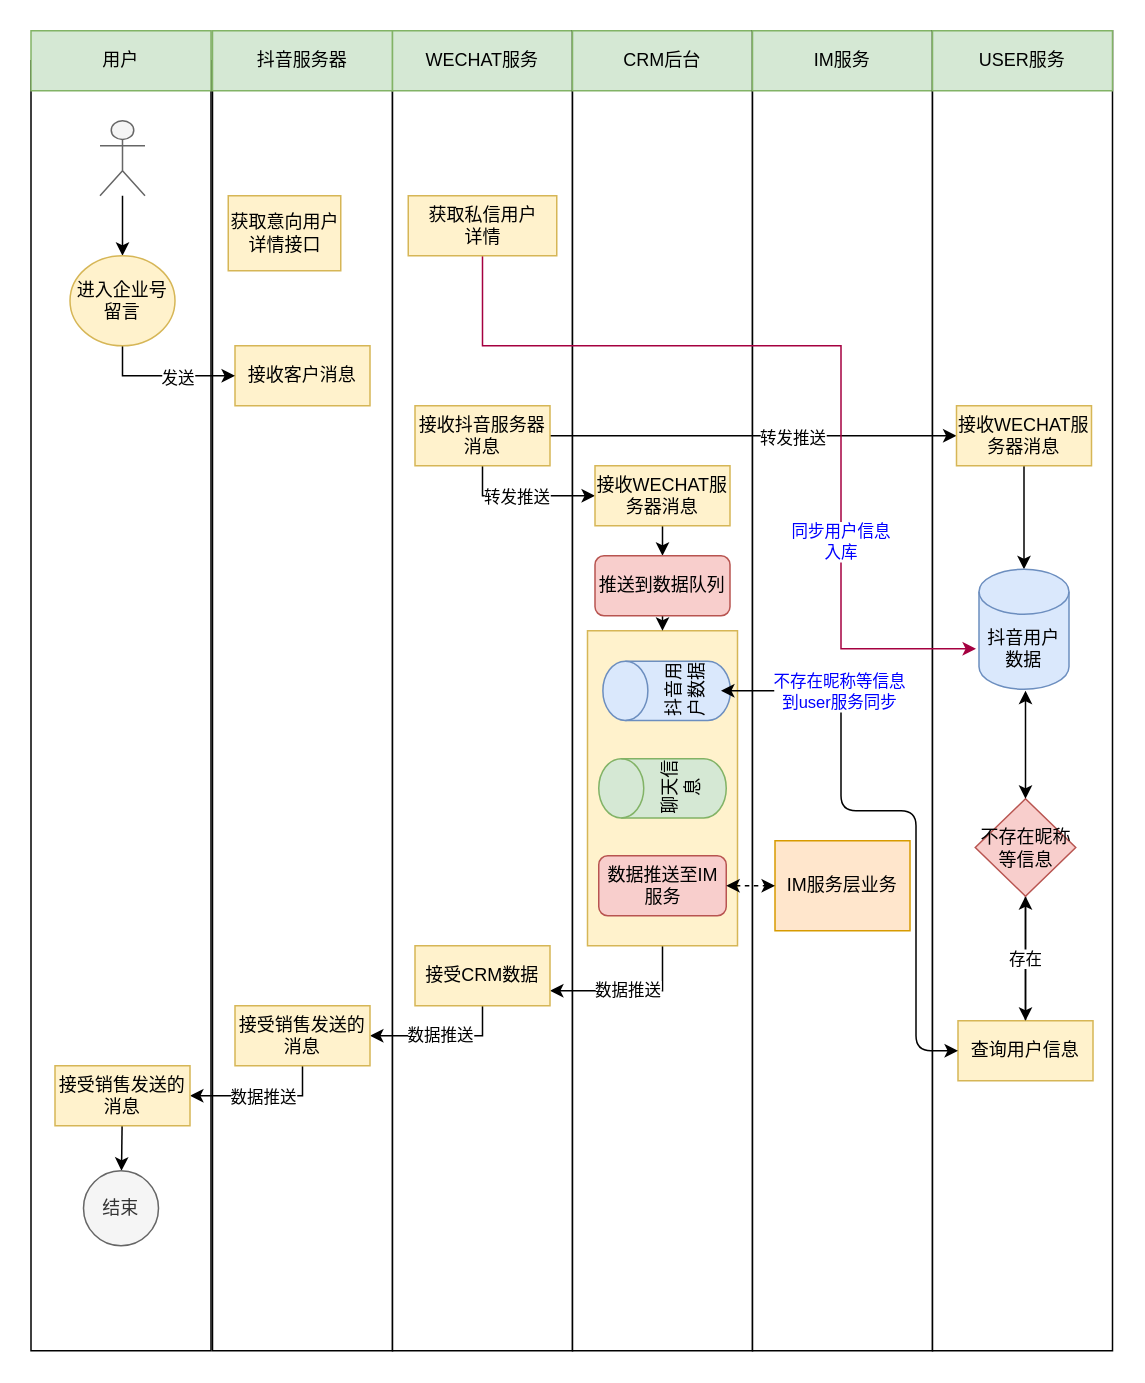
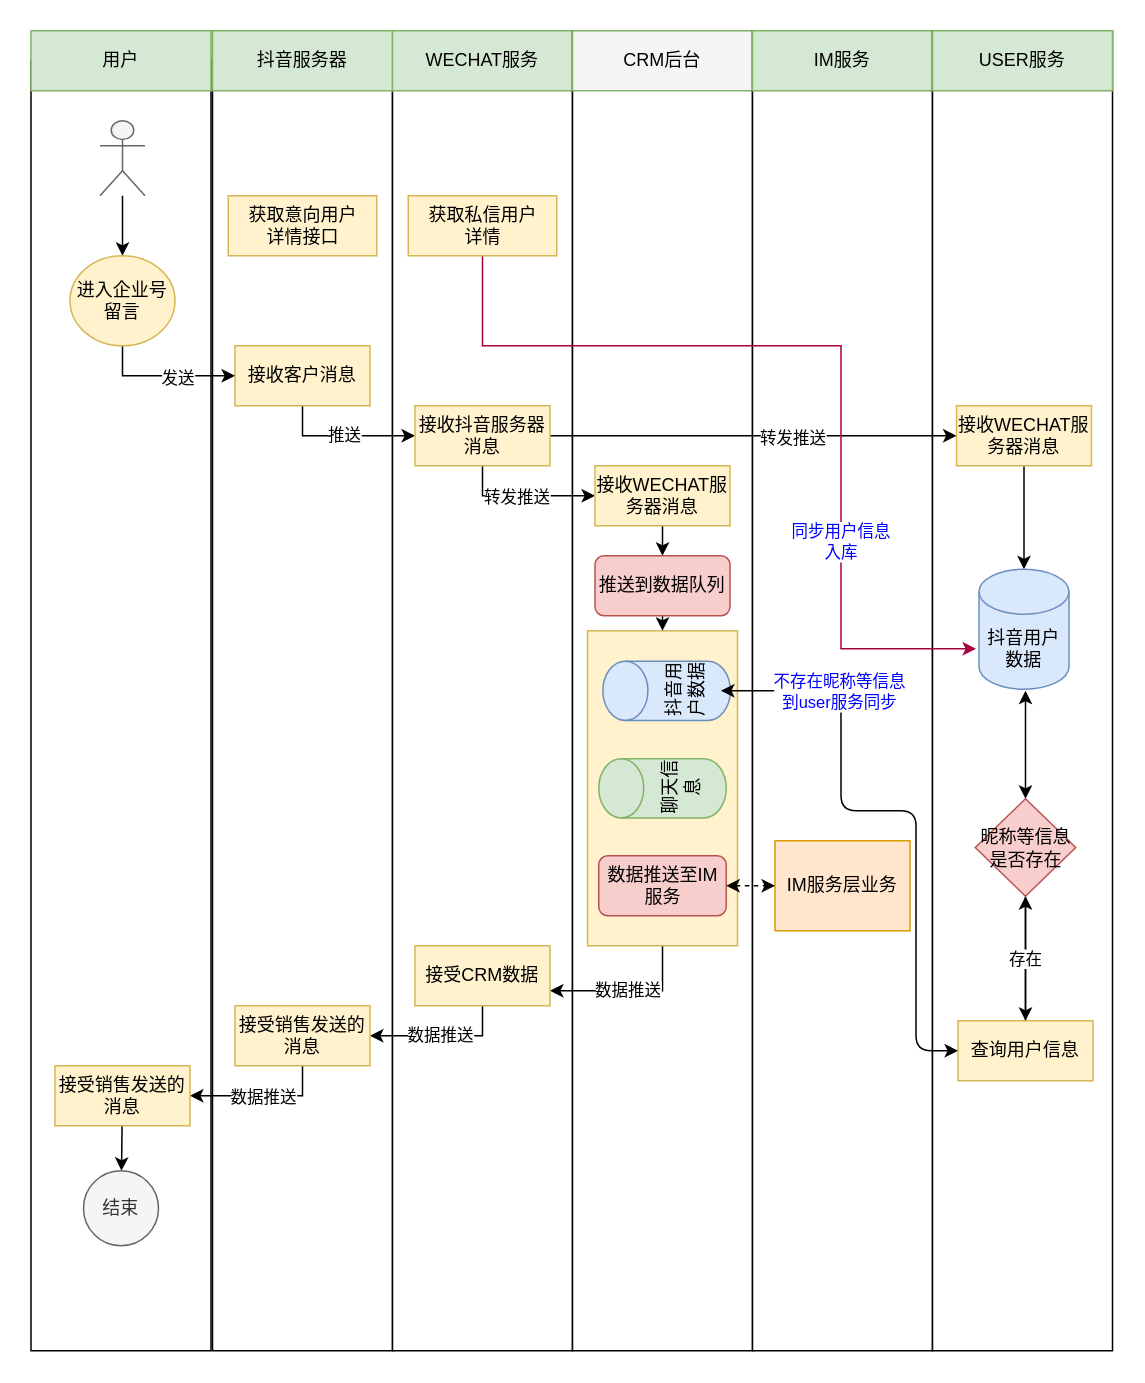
node "CRM后台": fillcolor #d5e8d4 -> #f5f5f5
node "获取意向用户 详情接口": size 113x75 -> 149x60
edge "接收客户消息" -> "接收抖音服务器消息": added, label "推送"
node "不存在昵称等信息": label "不存在昵称等信息" -> "昵称等信息是否存在"
